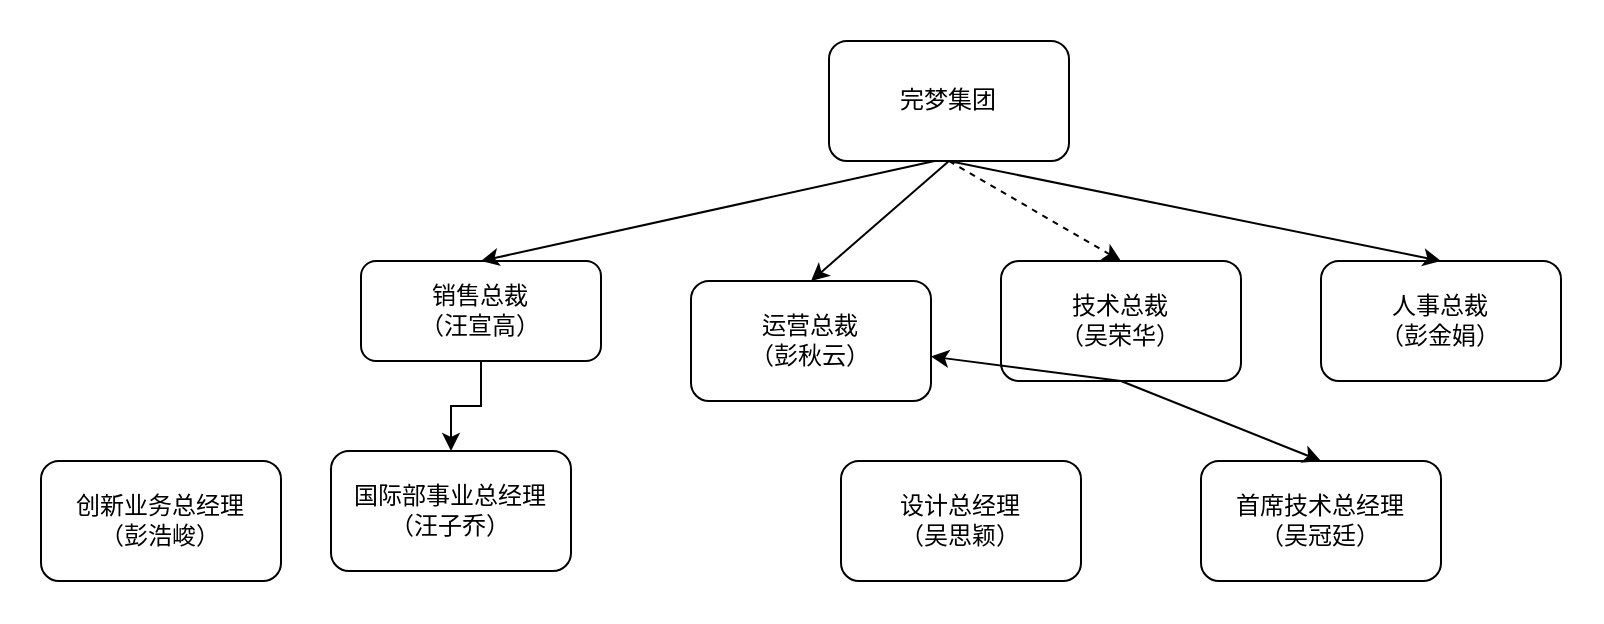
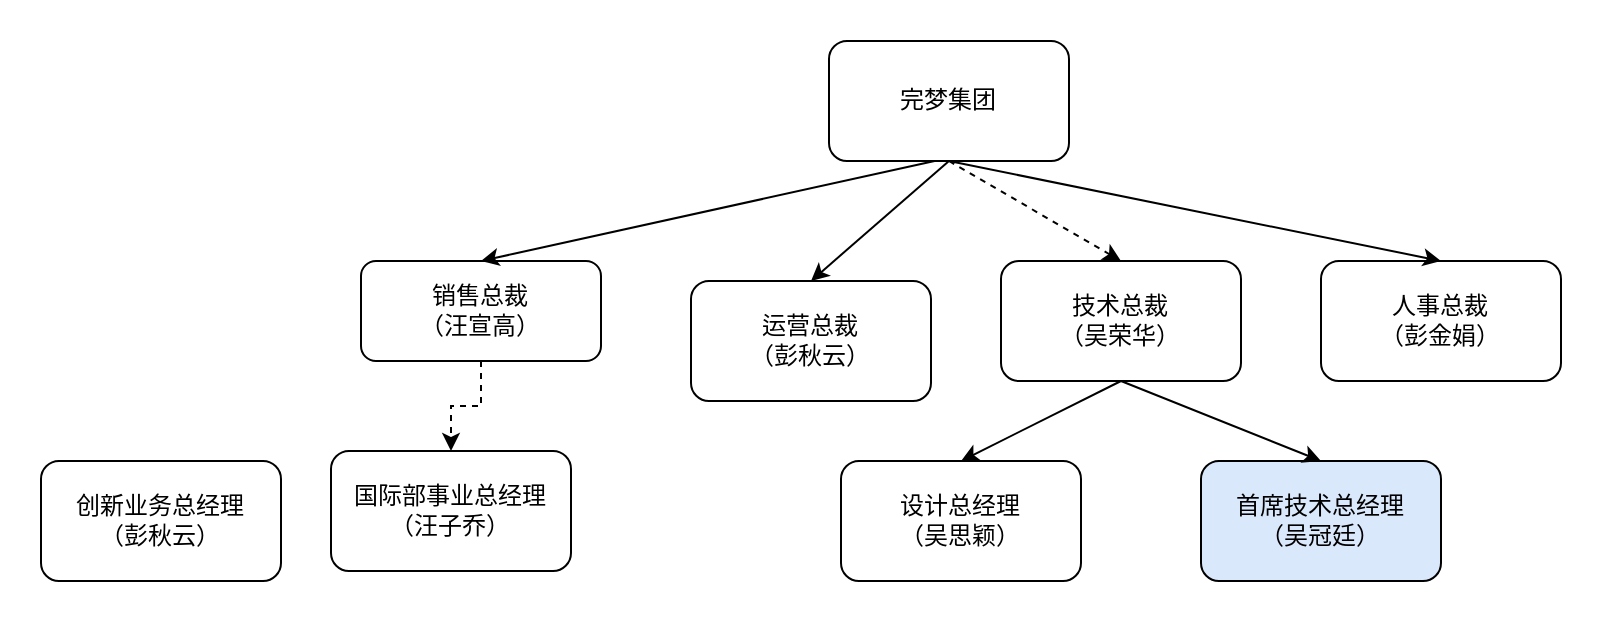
edge "技术总裁 （吴荣华）" -> "运营总裁 （彭秋云）": now "技术总裁 （吴荣华）" -> "设计总经理 （吴思颖）"
edge "销售总裁 （汪宣高）" -> "国际部事业总经理 （汪子乔）": style solid -> dashed
node "创新业务总经理 （彭浩峻）": label "创新业务总经理 （彭浩峻）" -> "创新业务总经理 （彭秋云）"
node "首席技术总经理 （吴冠廷）": fillcolor #ffffff -> #dae8fc
